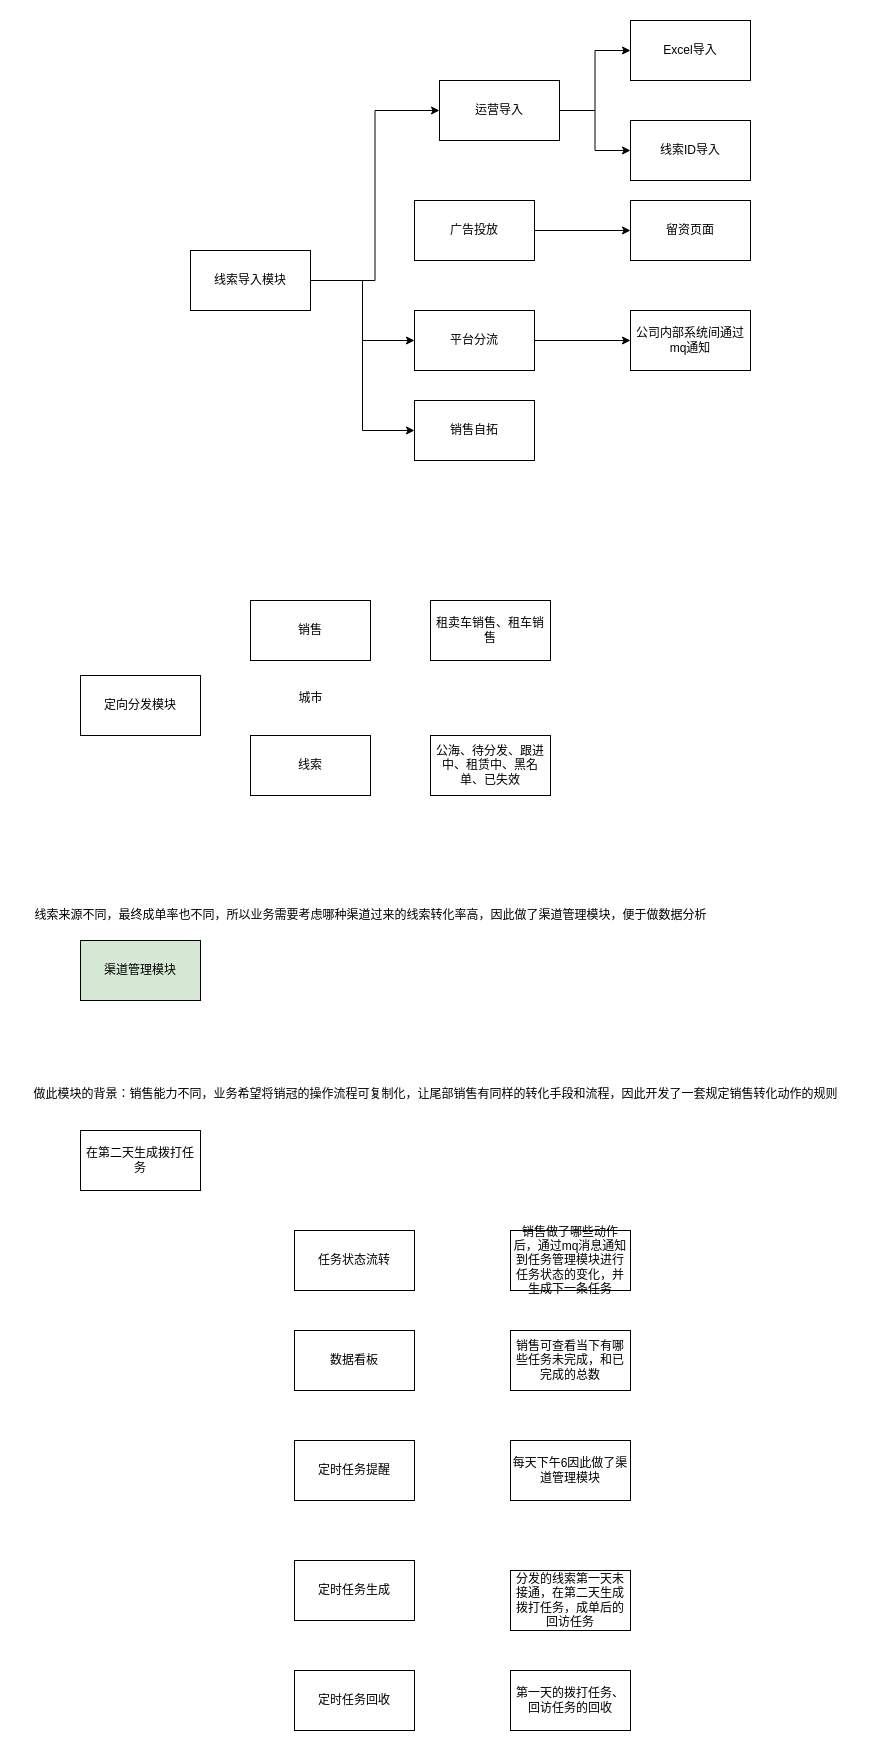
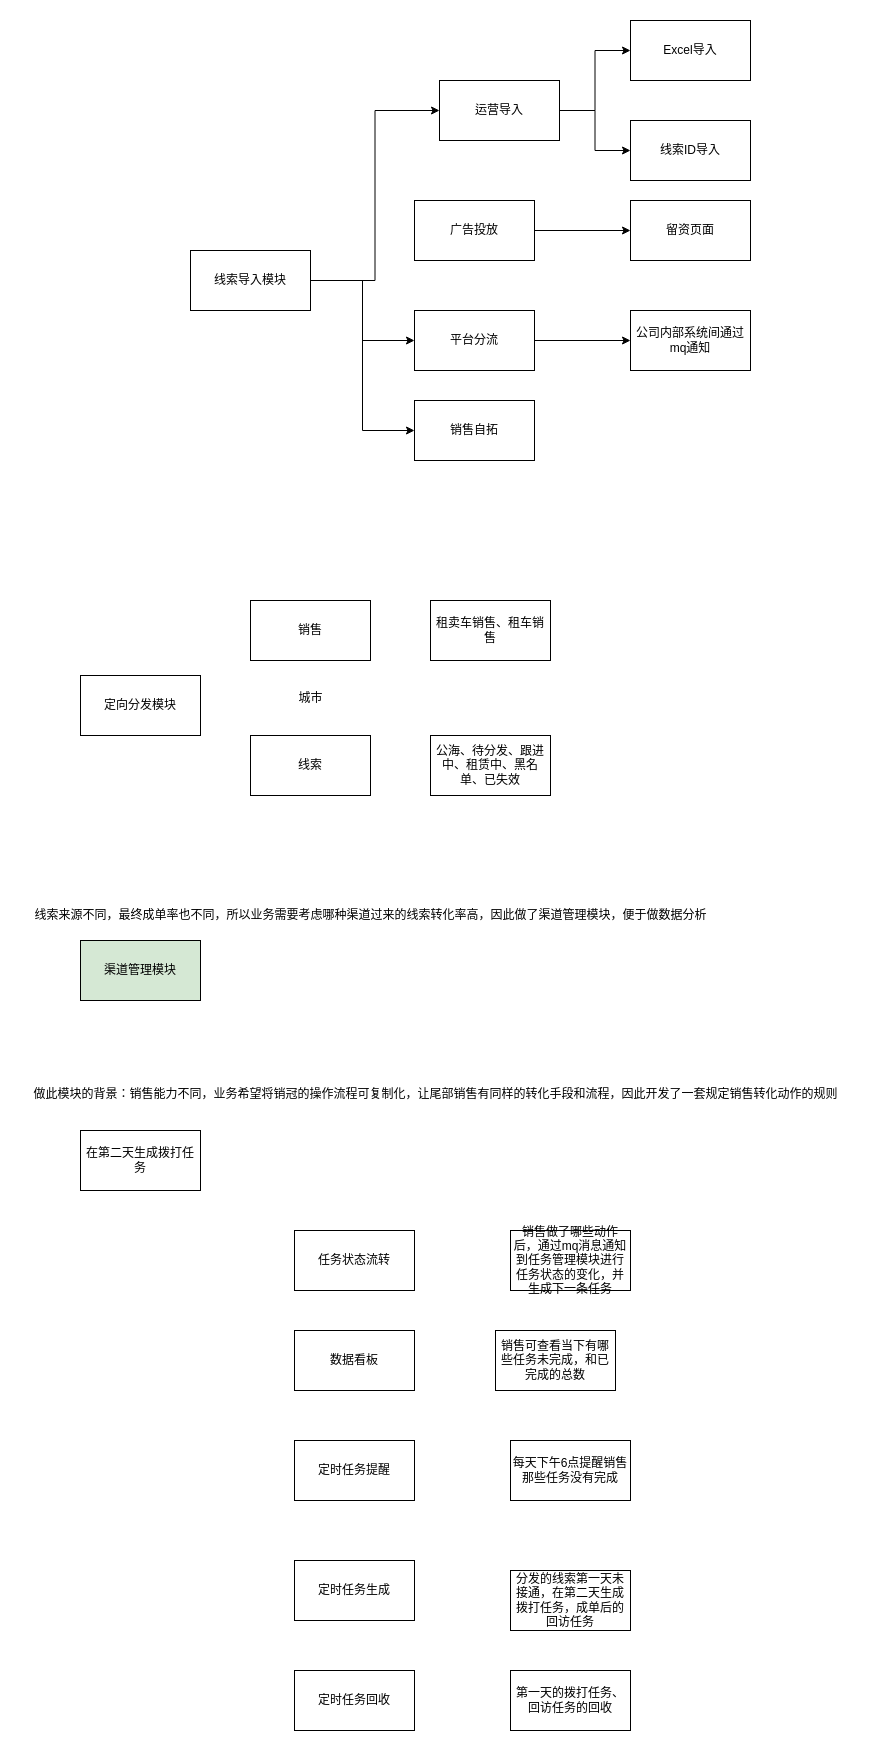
node "销售可查看当下有哪些任务未完成，和已完成的总数": moved (571, 1361) -> (556, 1361)
node "每天下午6因此做了渠道管理模块": label "每天下午6因此做了渠道管理模块" -> "每天下午6点提醒销售那些任务没有完成"
